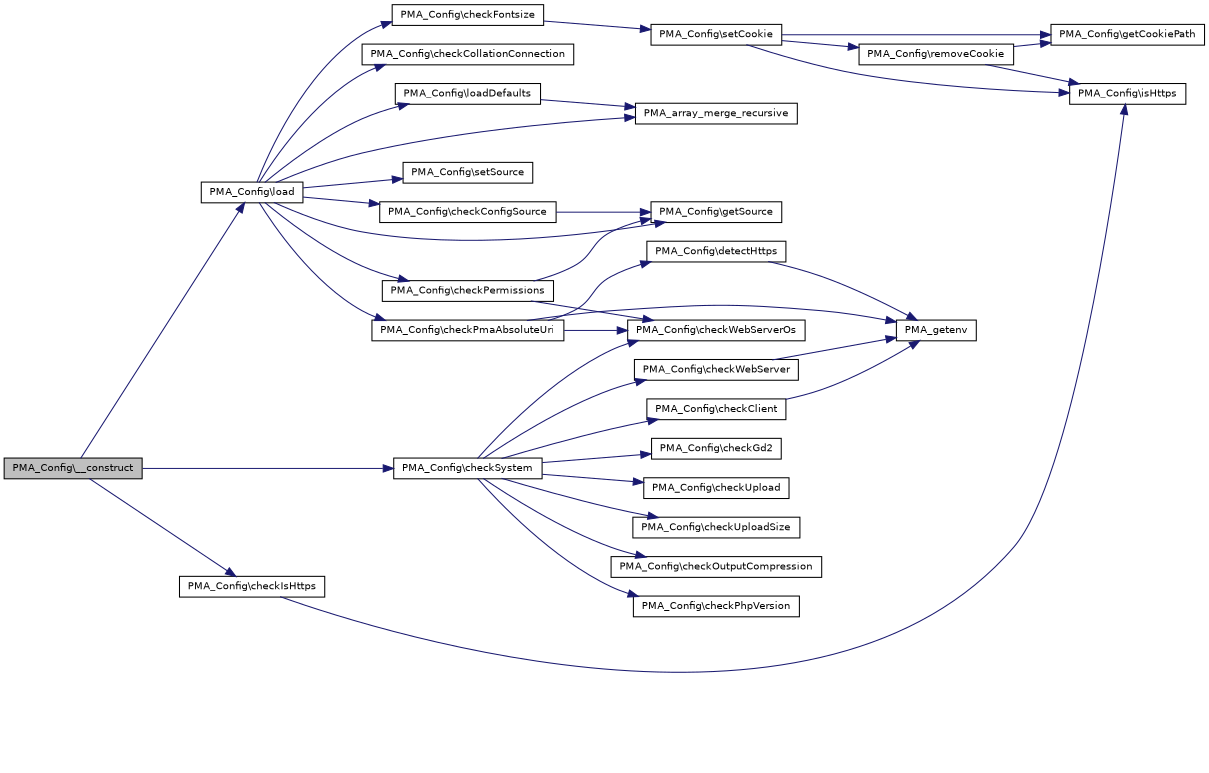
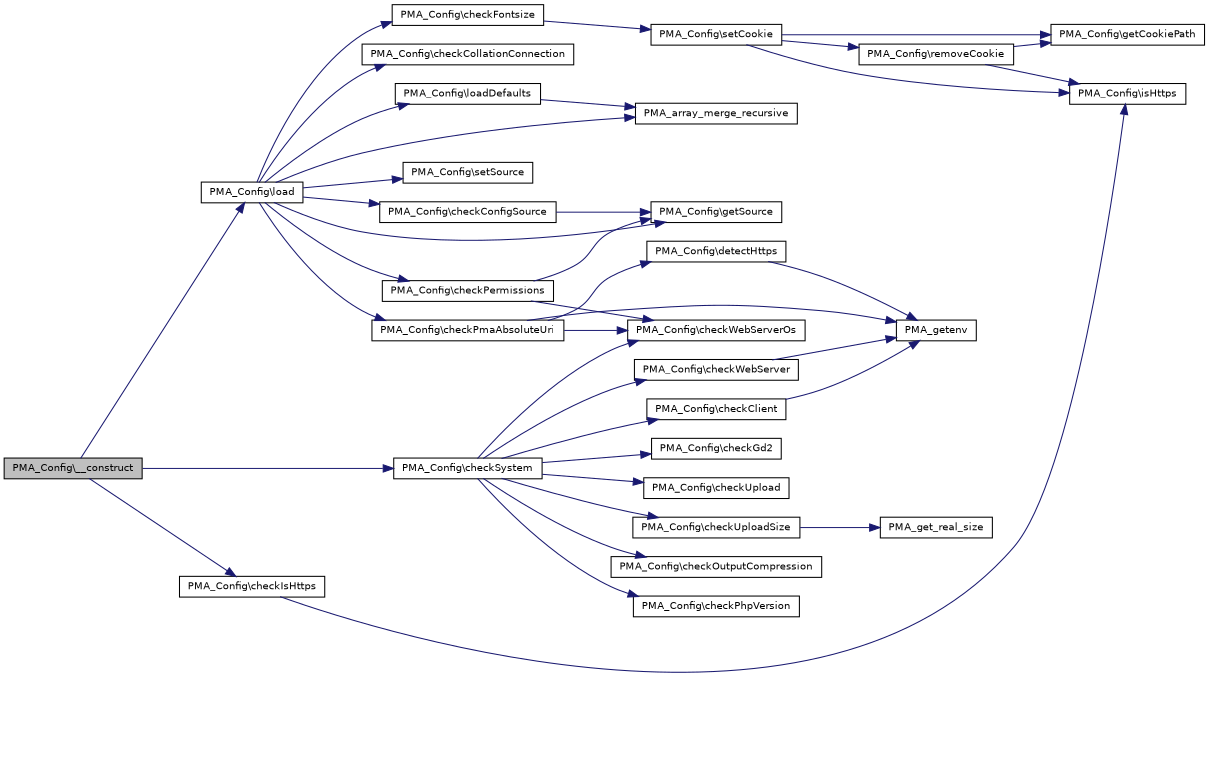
node "PMA_get_real_size": added
